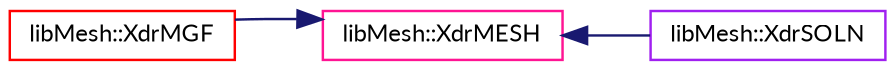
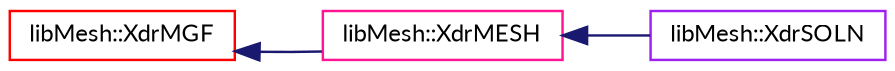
edge "libMesh::XdrMGF" -> "libMesh::XdrMESH": reversed
